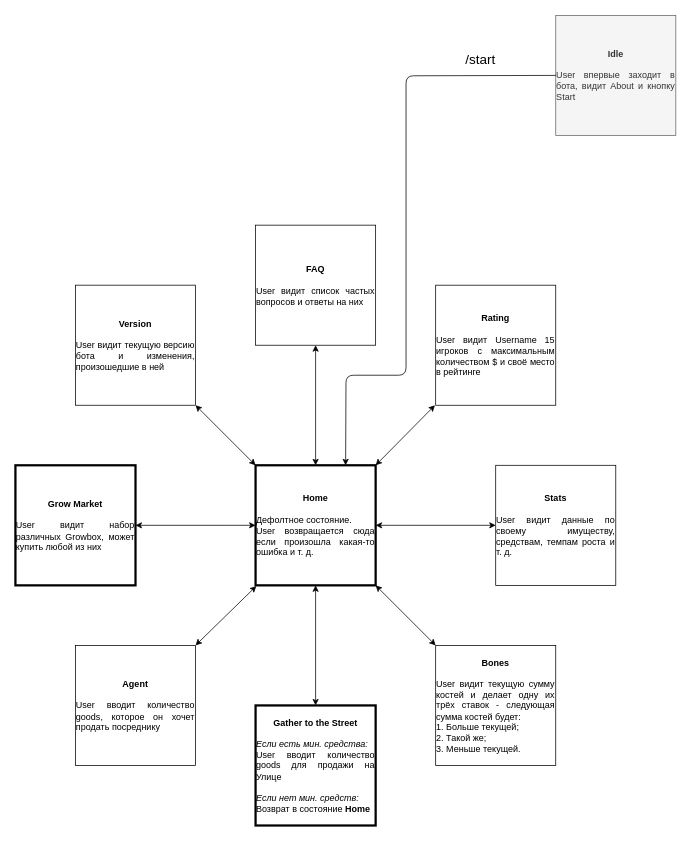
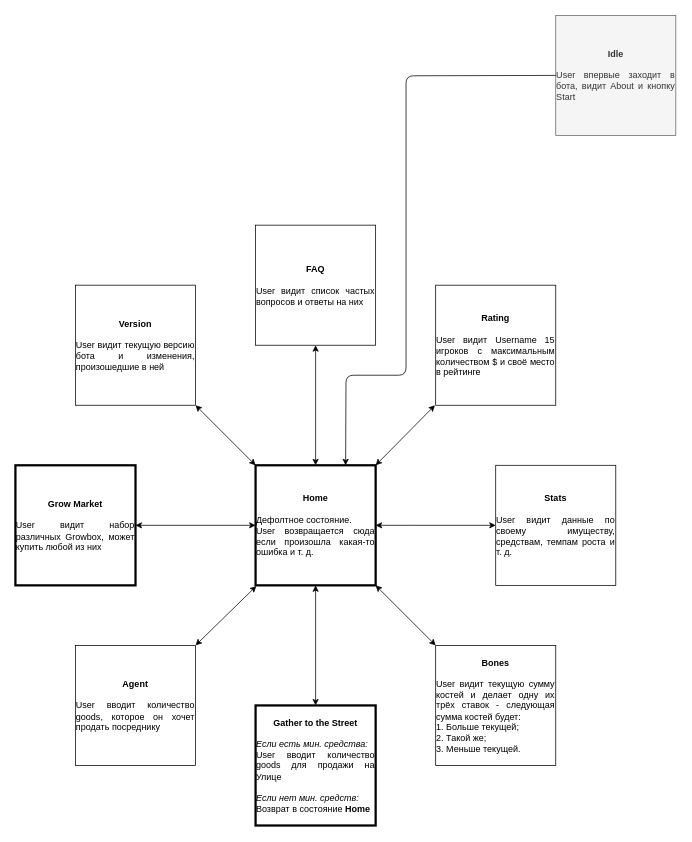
node "/start": removed
